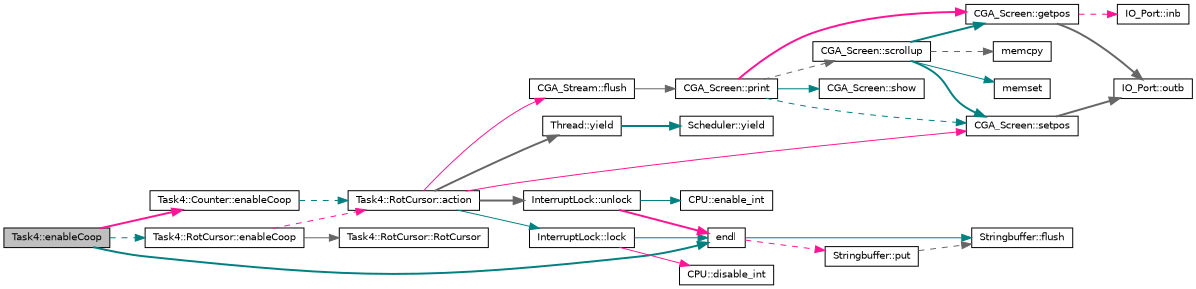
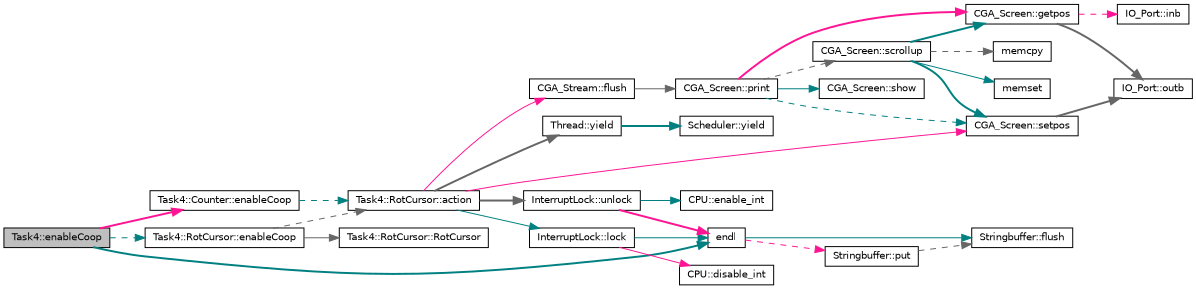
edge "Task4::RotCursor::enableCoop" -> "Task4::RotCursor::action": color deeppink -> gray40
